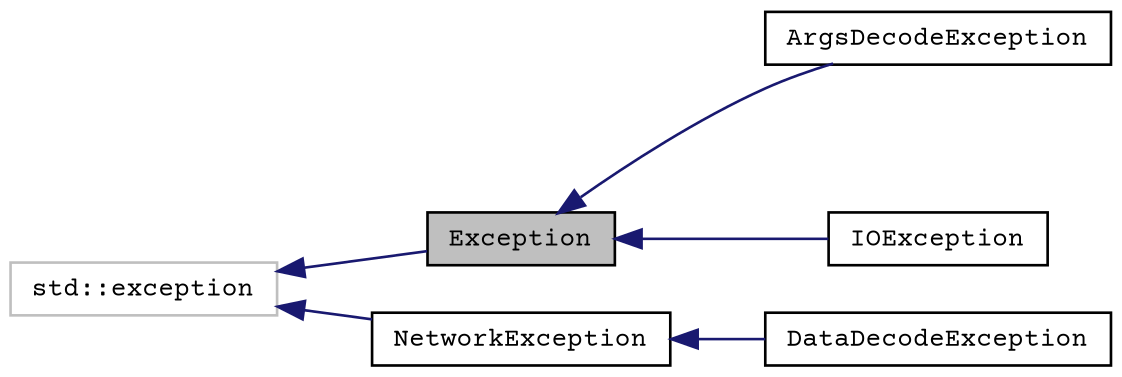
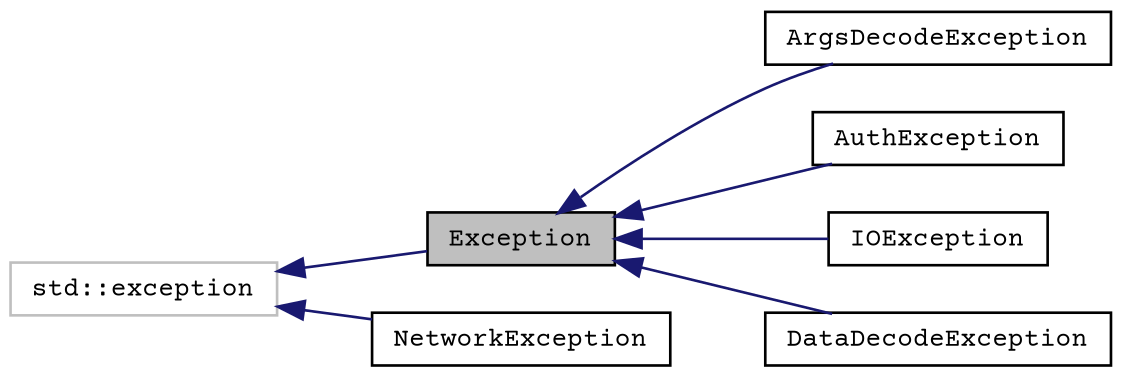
node "AuthException": added
edge "DataDecodeException" -> "NetworkException": now "DataDecodeException" -> "Exception"
